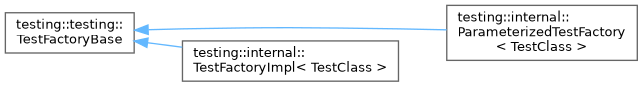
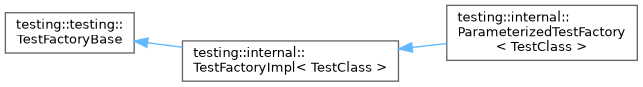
edge "testing::internal:: ParameterizedTestFactory < TestClass >" -> "testing::testing:: TestFactoryBase": now "testing::internal:: ParameterizedTestFactory < TestClass >" -> "testing::internal:: TestFactoryImpl< TestClass >"
